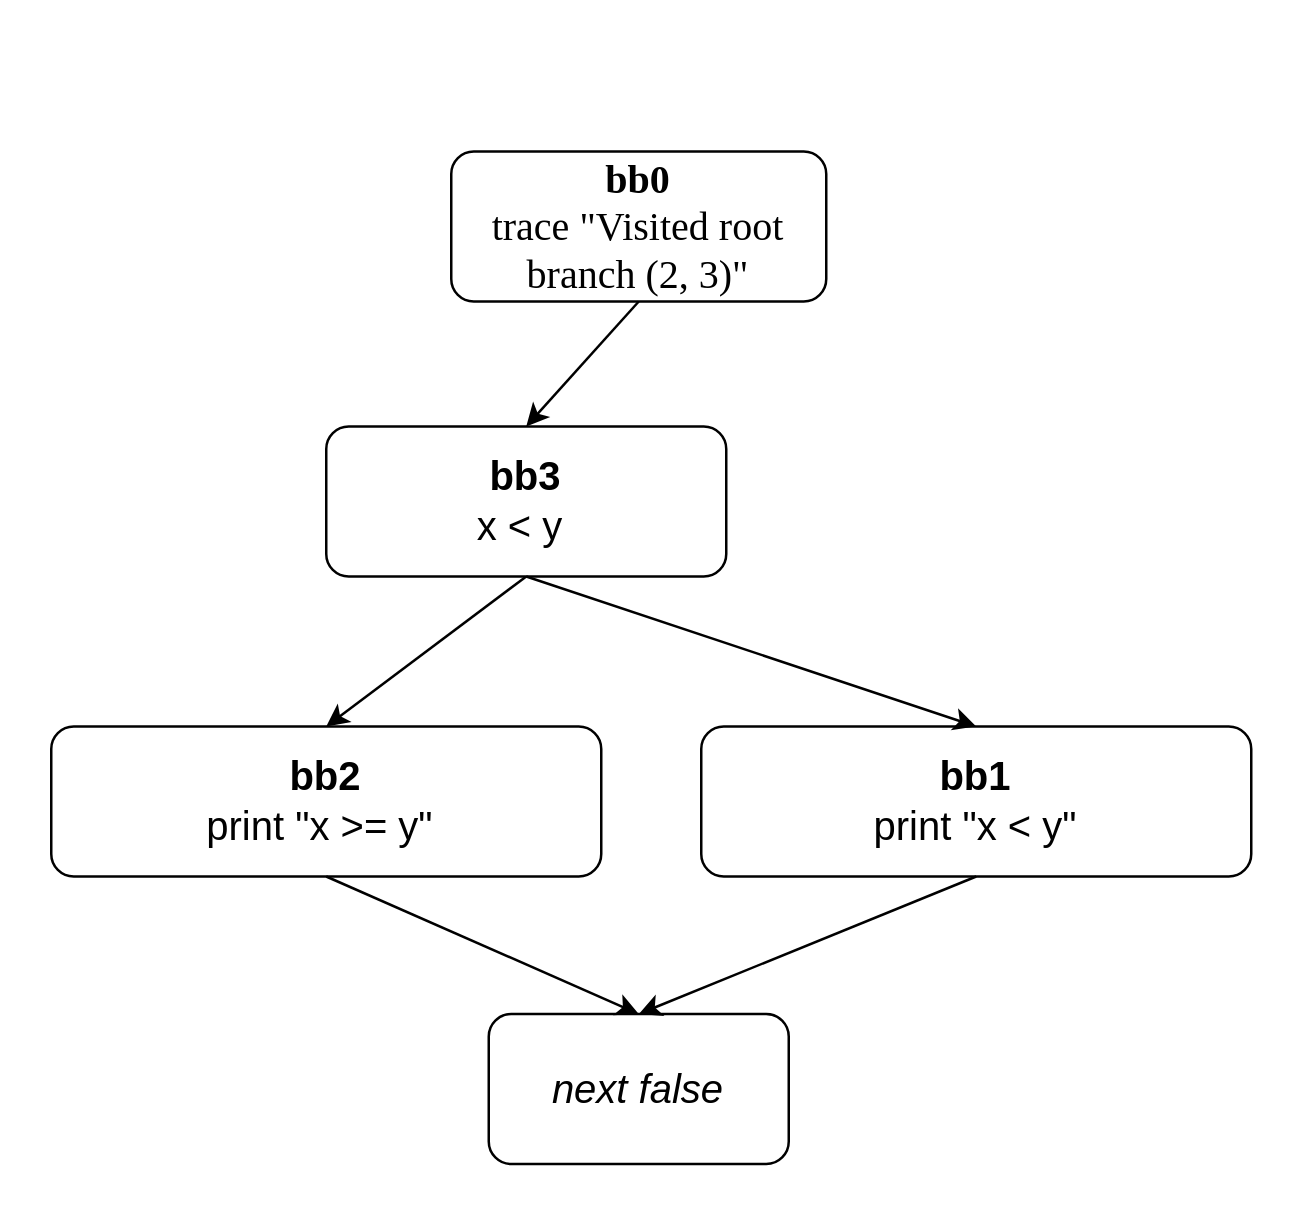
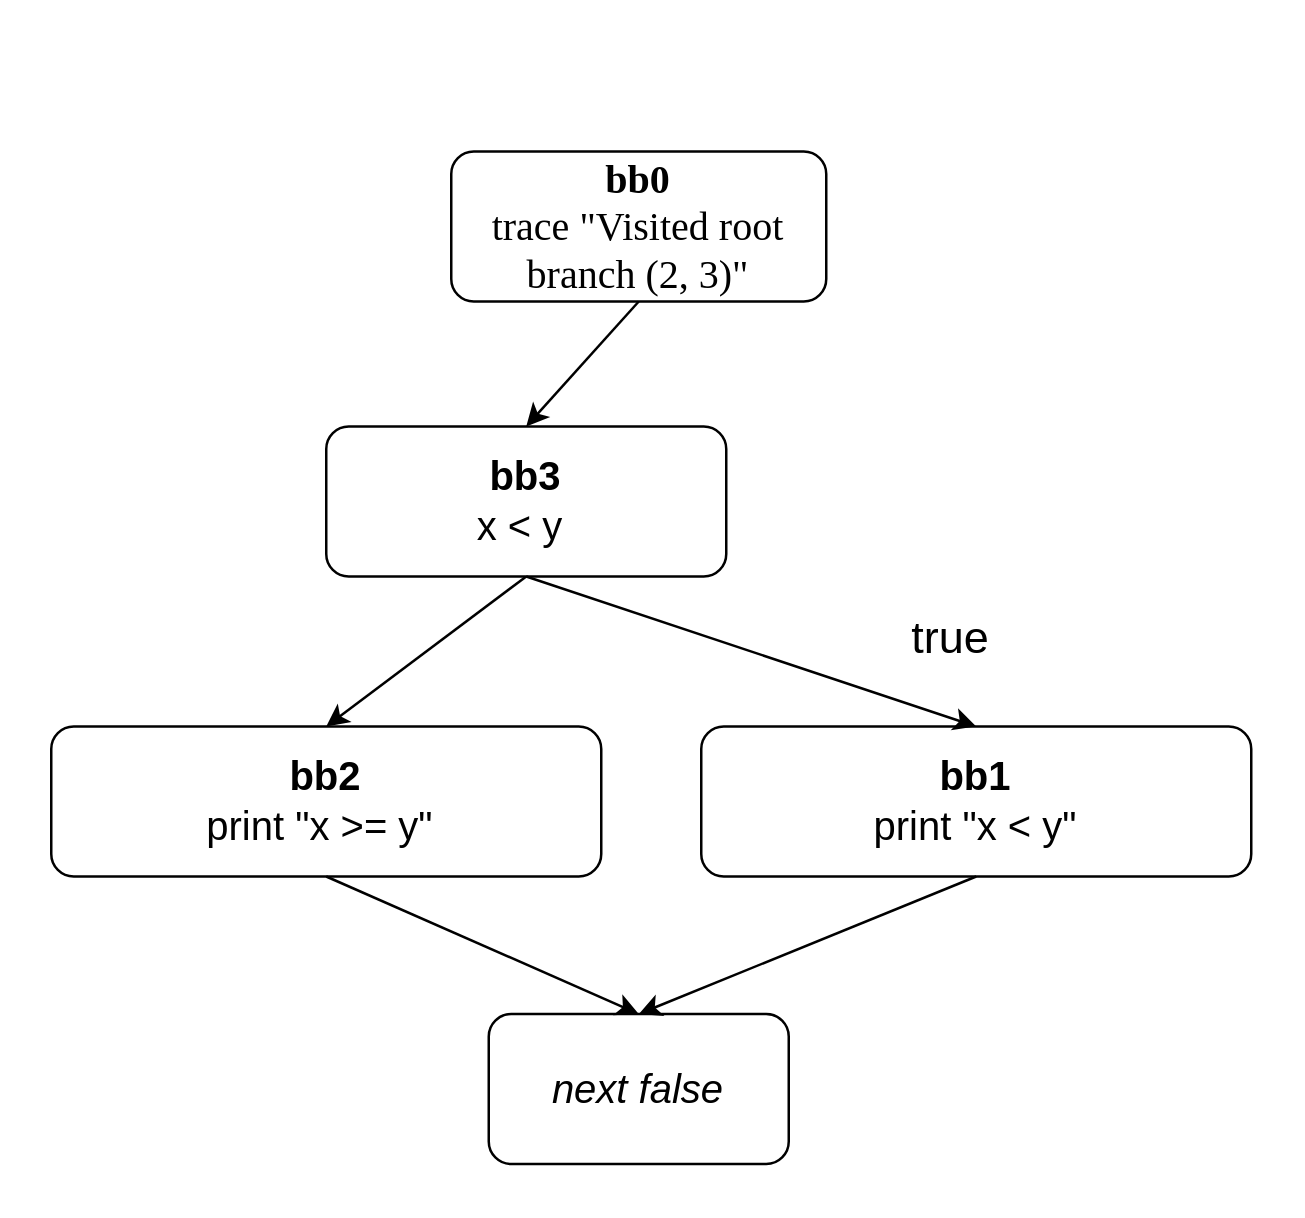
node "true": added
